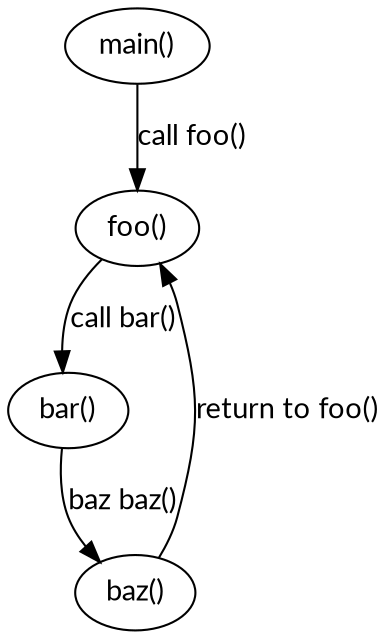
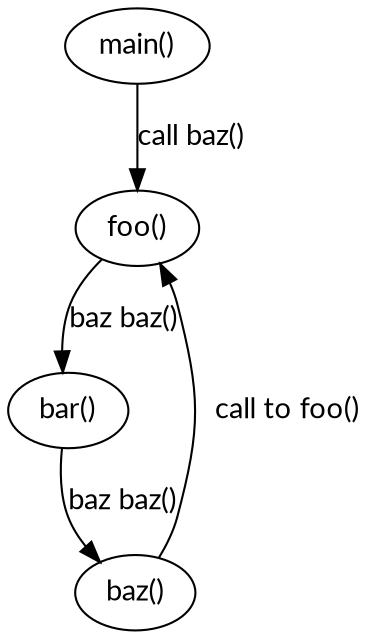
edge "main()" -> "foo()": label "call foo()" -> "call baz()"
edge "foo()" -> "bar()": label "call bar()" -> "baz baz()"
edge "baz()" -> "foo()": label "return to foo()" -> "call to foo()"
